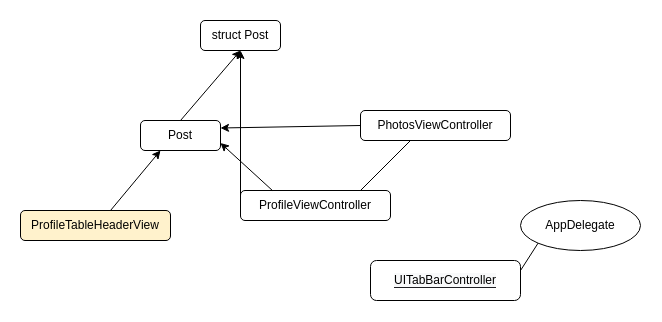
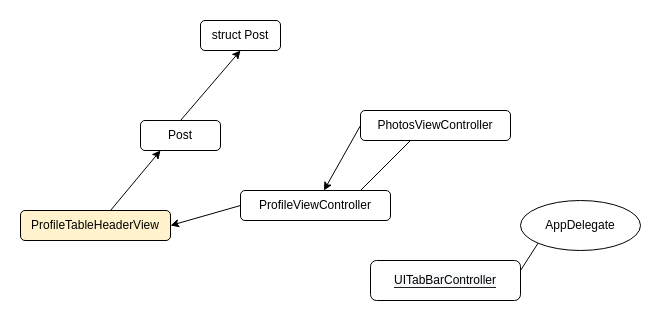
edge "ProfileViewController" -> "struct Post": now "ProfileViewController" -> "ProfileTableHeaderView"
edge "PhotosViewController" -> "Post": now "PhotosViewController" -> "ProfileViewController"
edge "ProfileViewController" -> "Post": removed
